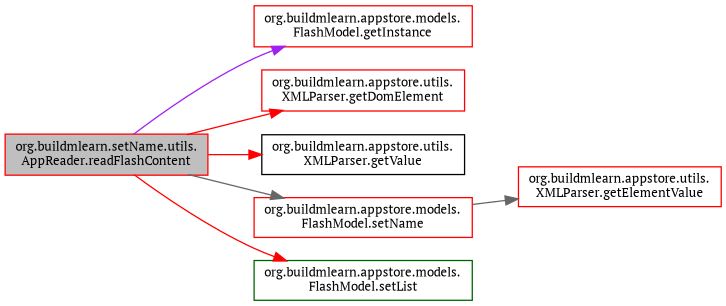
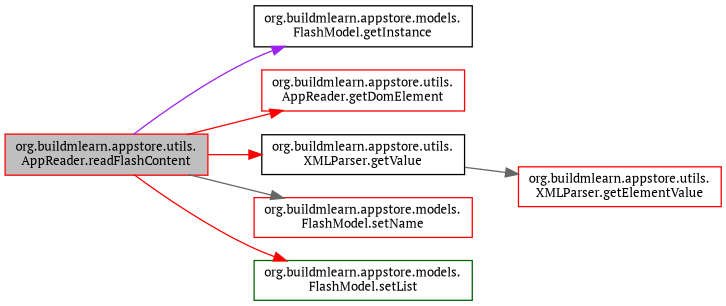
node "org.buildmlearn.appstore.models. FlashModel.getInstance": color red -> black
node "org.buildmlearn.appstore.utils. XMLParser.getDomElement": label "org.buildmlearn.appstore.utils. XMLParser.getDomElement" -> "org.buildmlearn.appstore.utils. AppReader.getDomElement"
node "org.buildmlearn.setName.utils. AppReader.readFlashContent": label "org.buildmlearn.setName.utils. AppReader.readFlashContent" -> "org.buildmlearn.appstore.utils. AppReader.readFlashContent"
edge "org.buildmlearn.appstore.models. FlashModel.setName" -> "org.buildmlearn.appstore.utils. XMLParser.getElementValue": now "org.buildmlearn.appstore.utils. XMLParser.getValue" -> "org.buildmlearn.appstore.utils. XMLParser.getElementValue"
